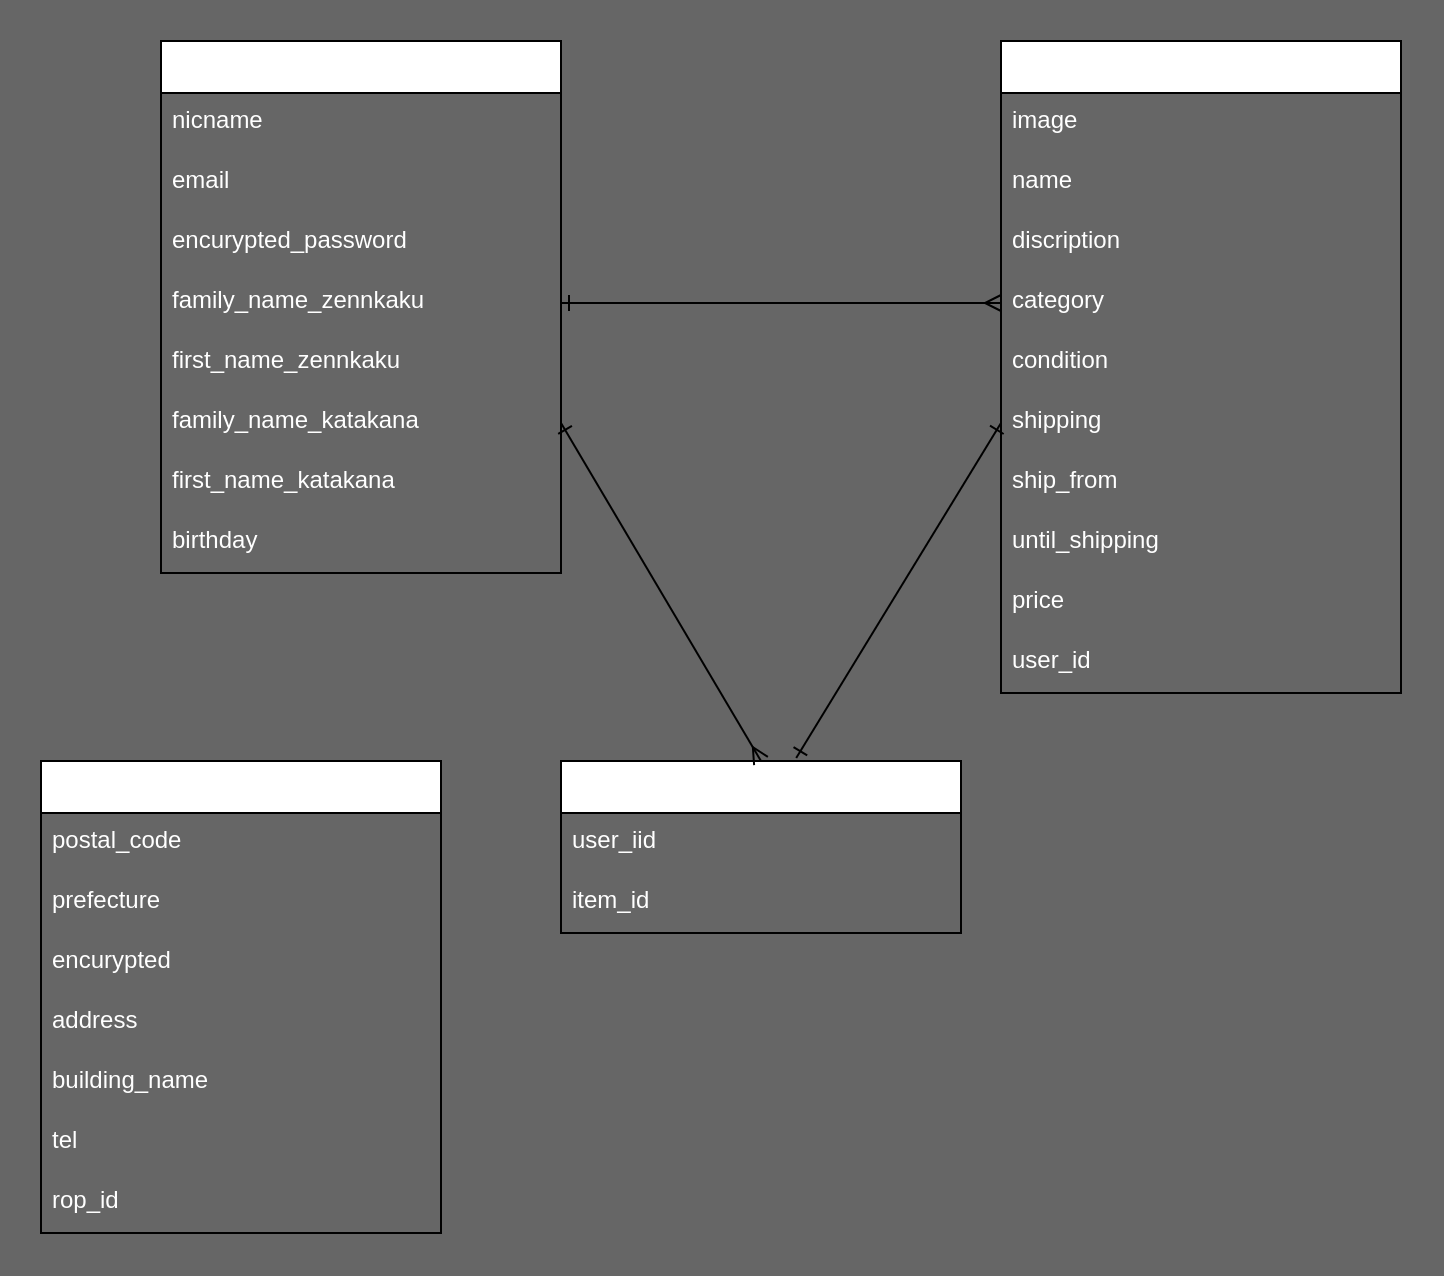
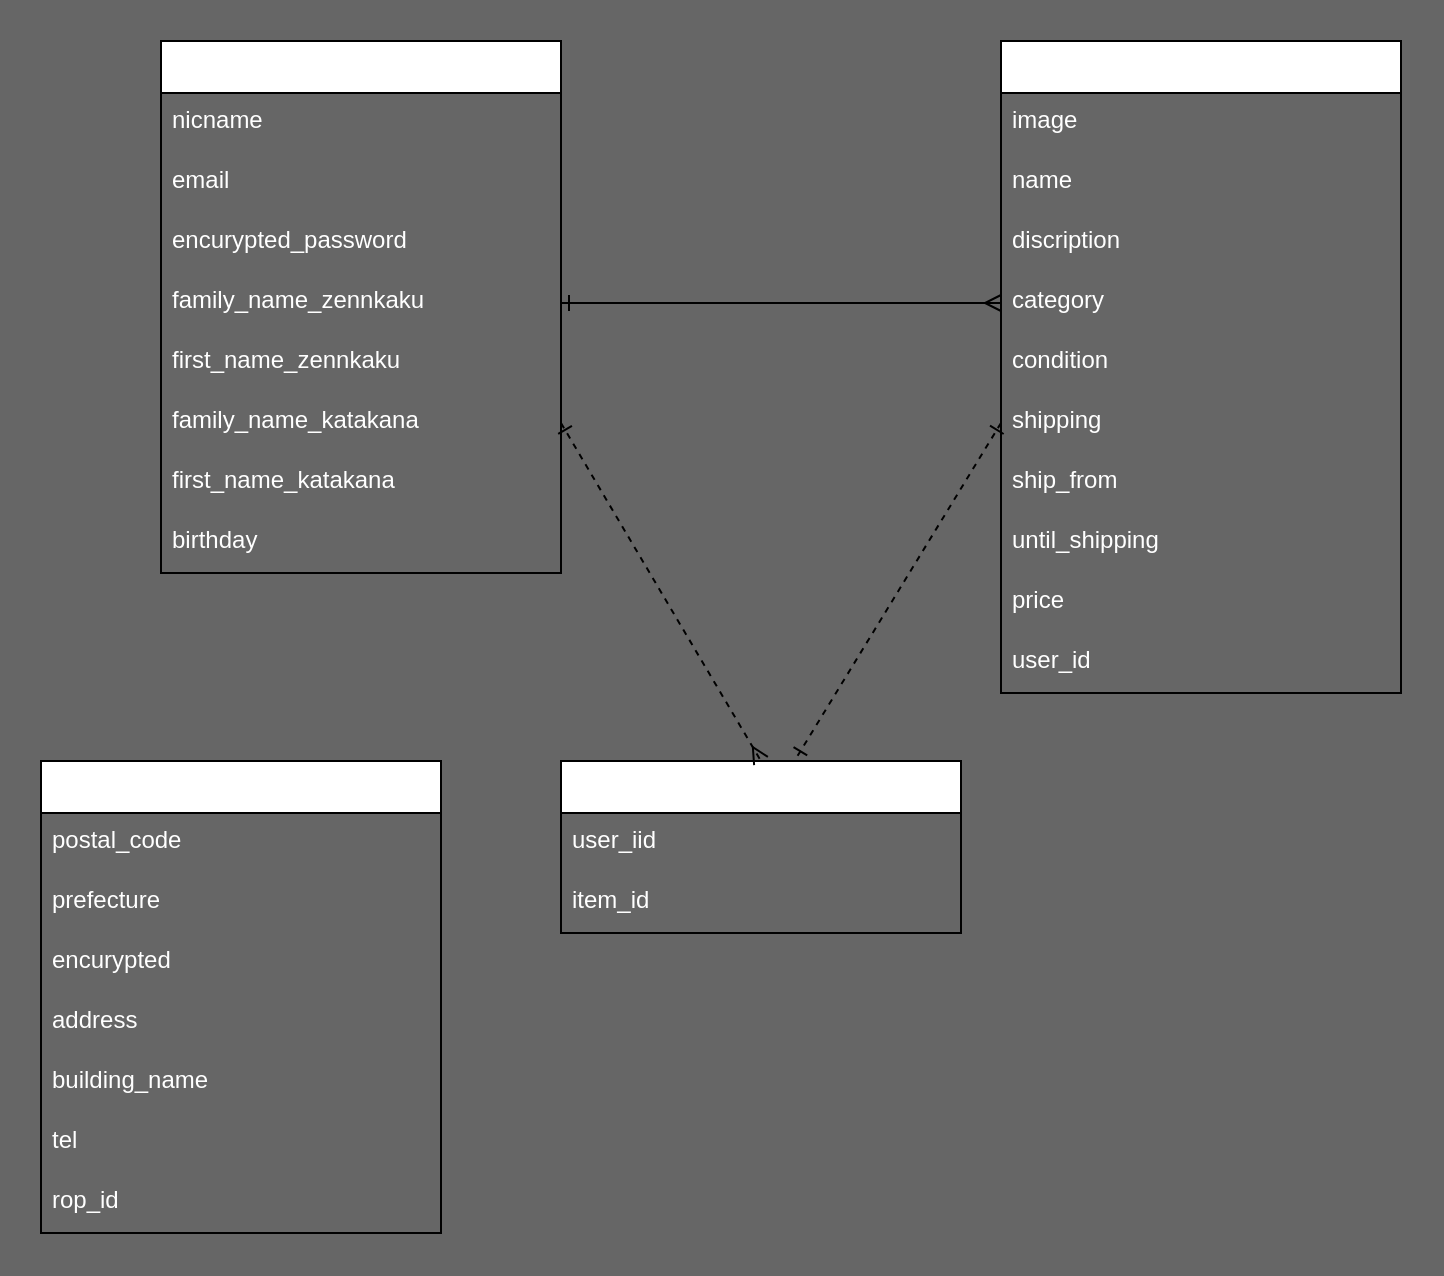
edge "shipping" -- "rop": style solid -> dashed
edge "family_name_katakana" -- "rop": style solid -> dashed
